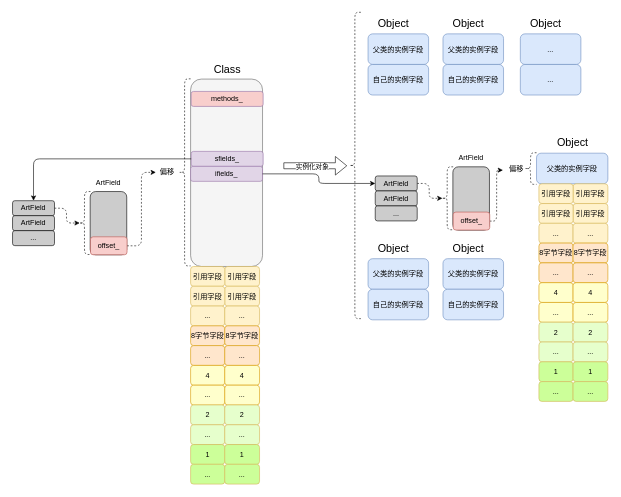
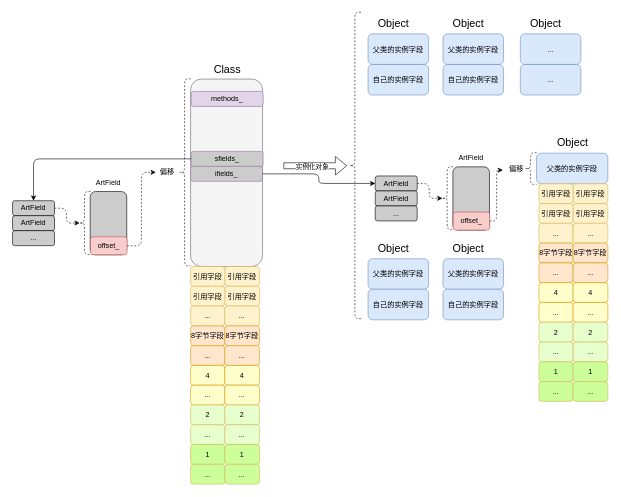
node "methods_": fillcolor #f8cecc -> #e1d5e7
node "sfields_": fillcolor #e1d5e7 -> #cccccc
node "ifields_": fillcolor #e1d5e7 -> #cccccc
